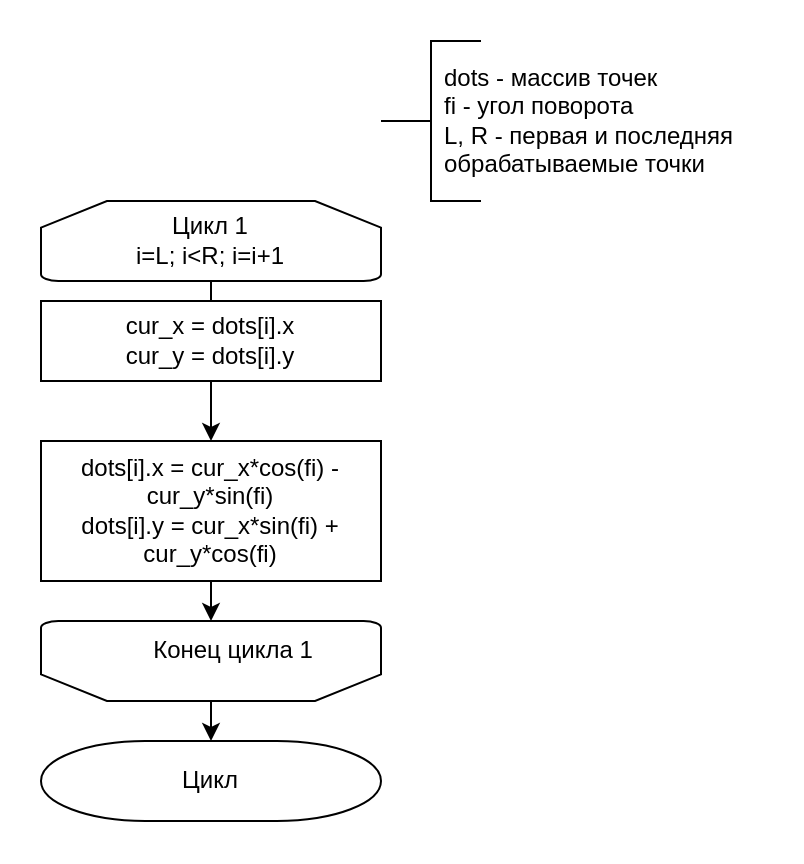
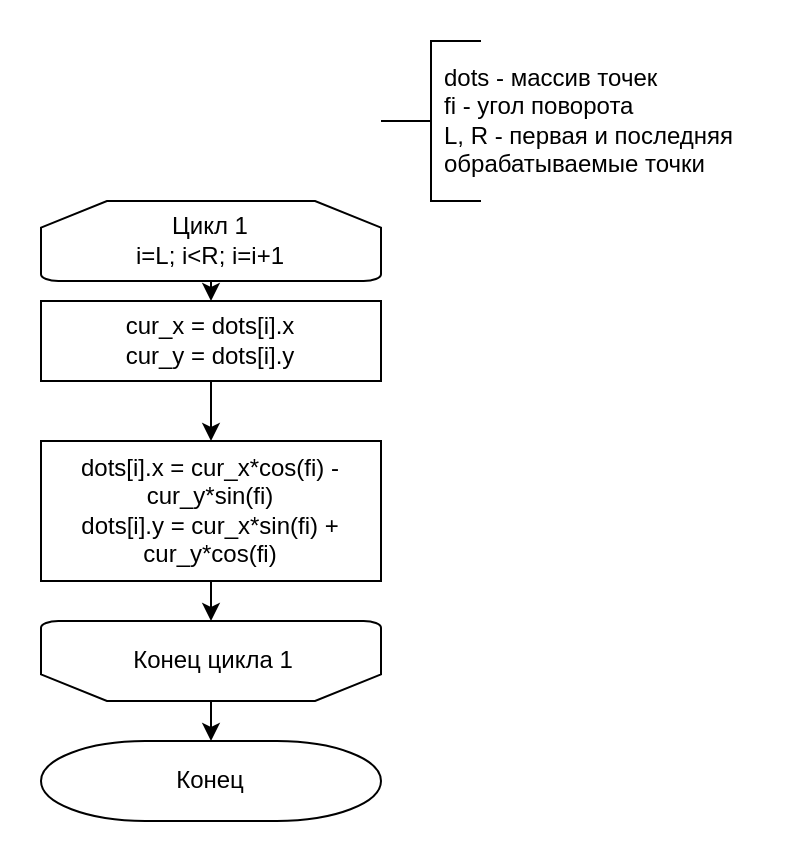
edge "Цикл 1 i=L; i<R; i=i+1" -- "cur_x = dots[i].x cur_y = dots[i].y": arrowhead none -> classic
node "Конец цикла 1": moved (233, 651) -> (213, 661)
node "Цикл": label "Цикл" -> "Конец"
